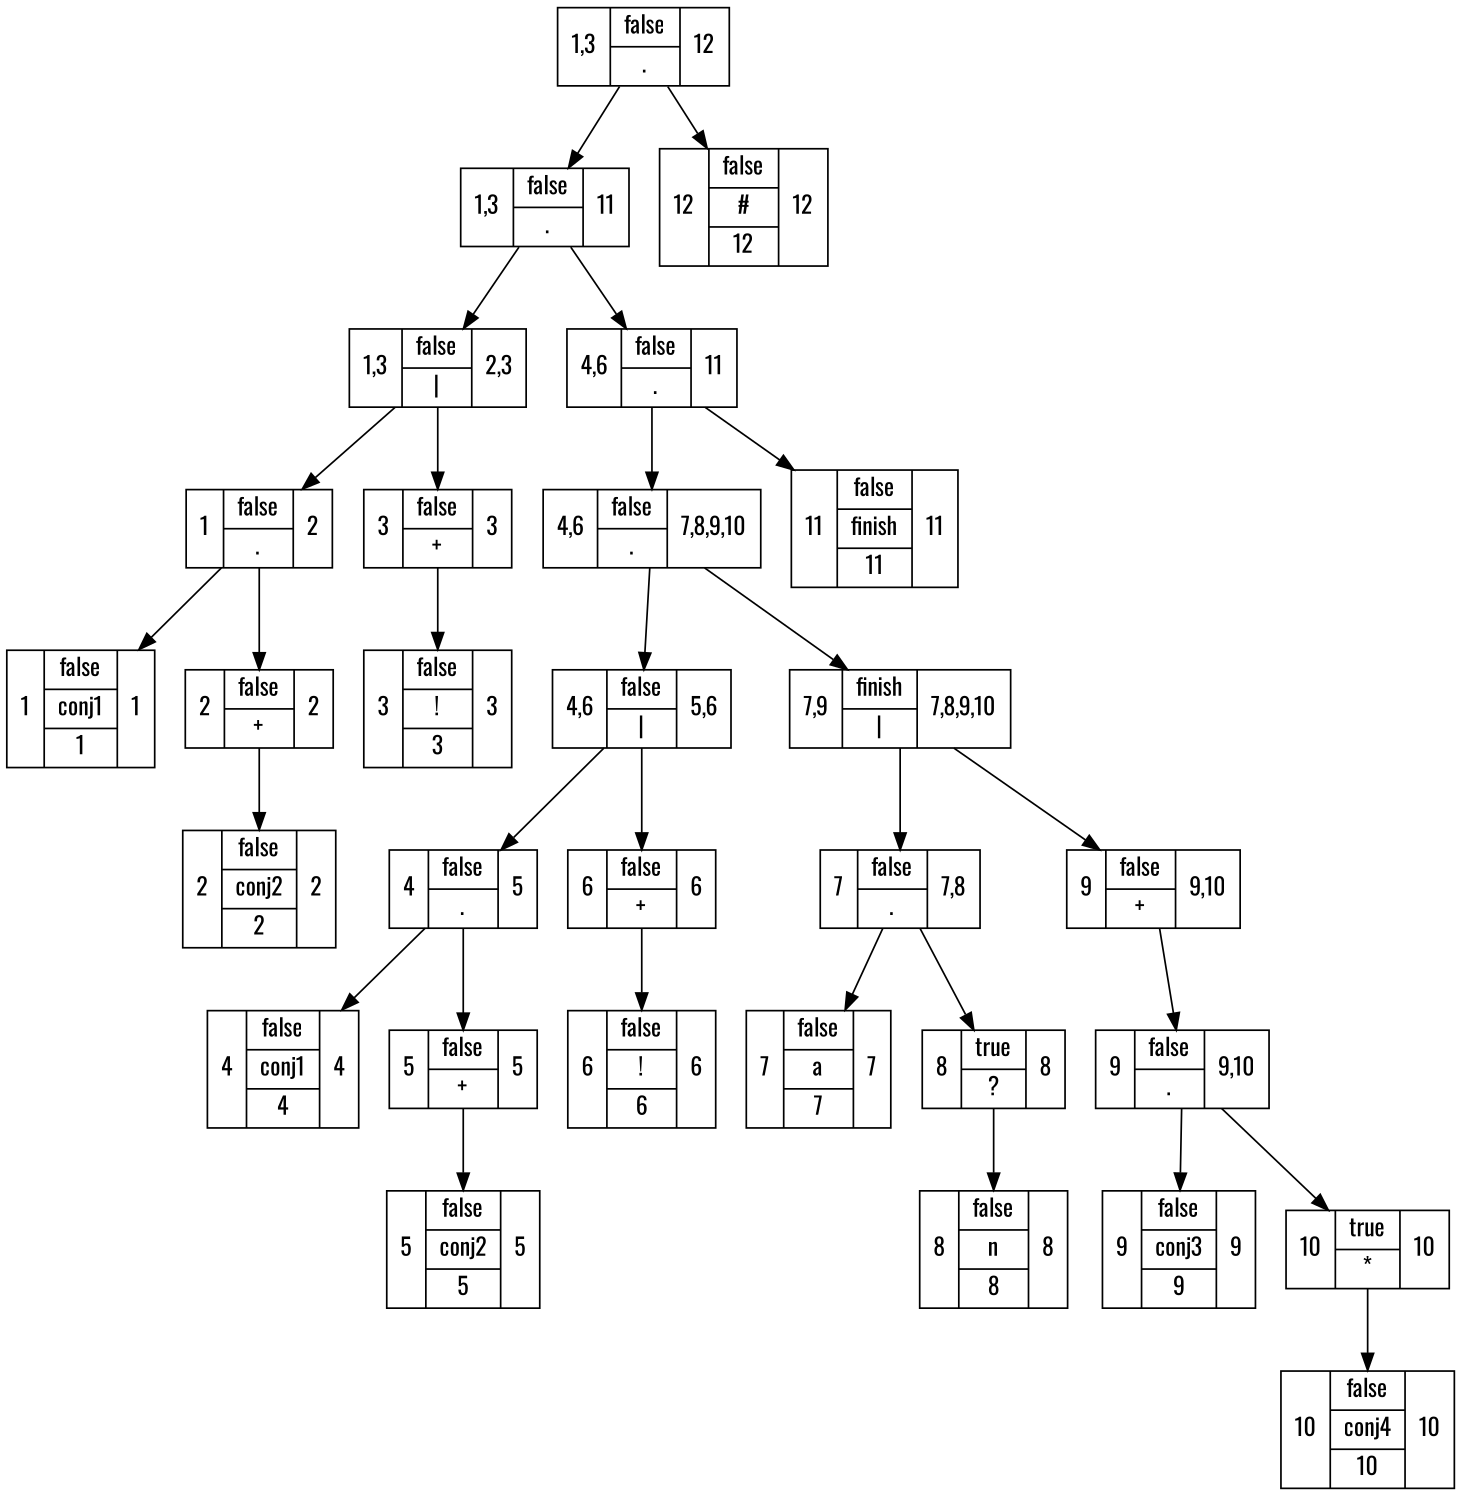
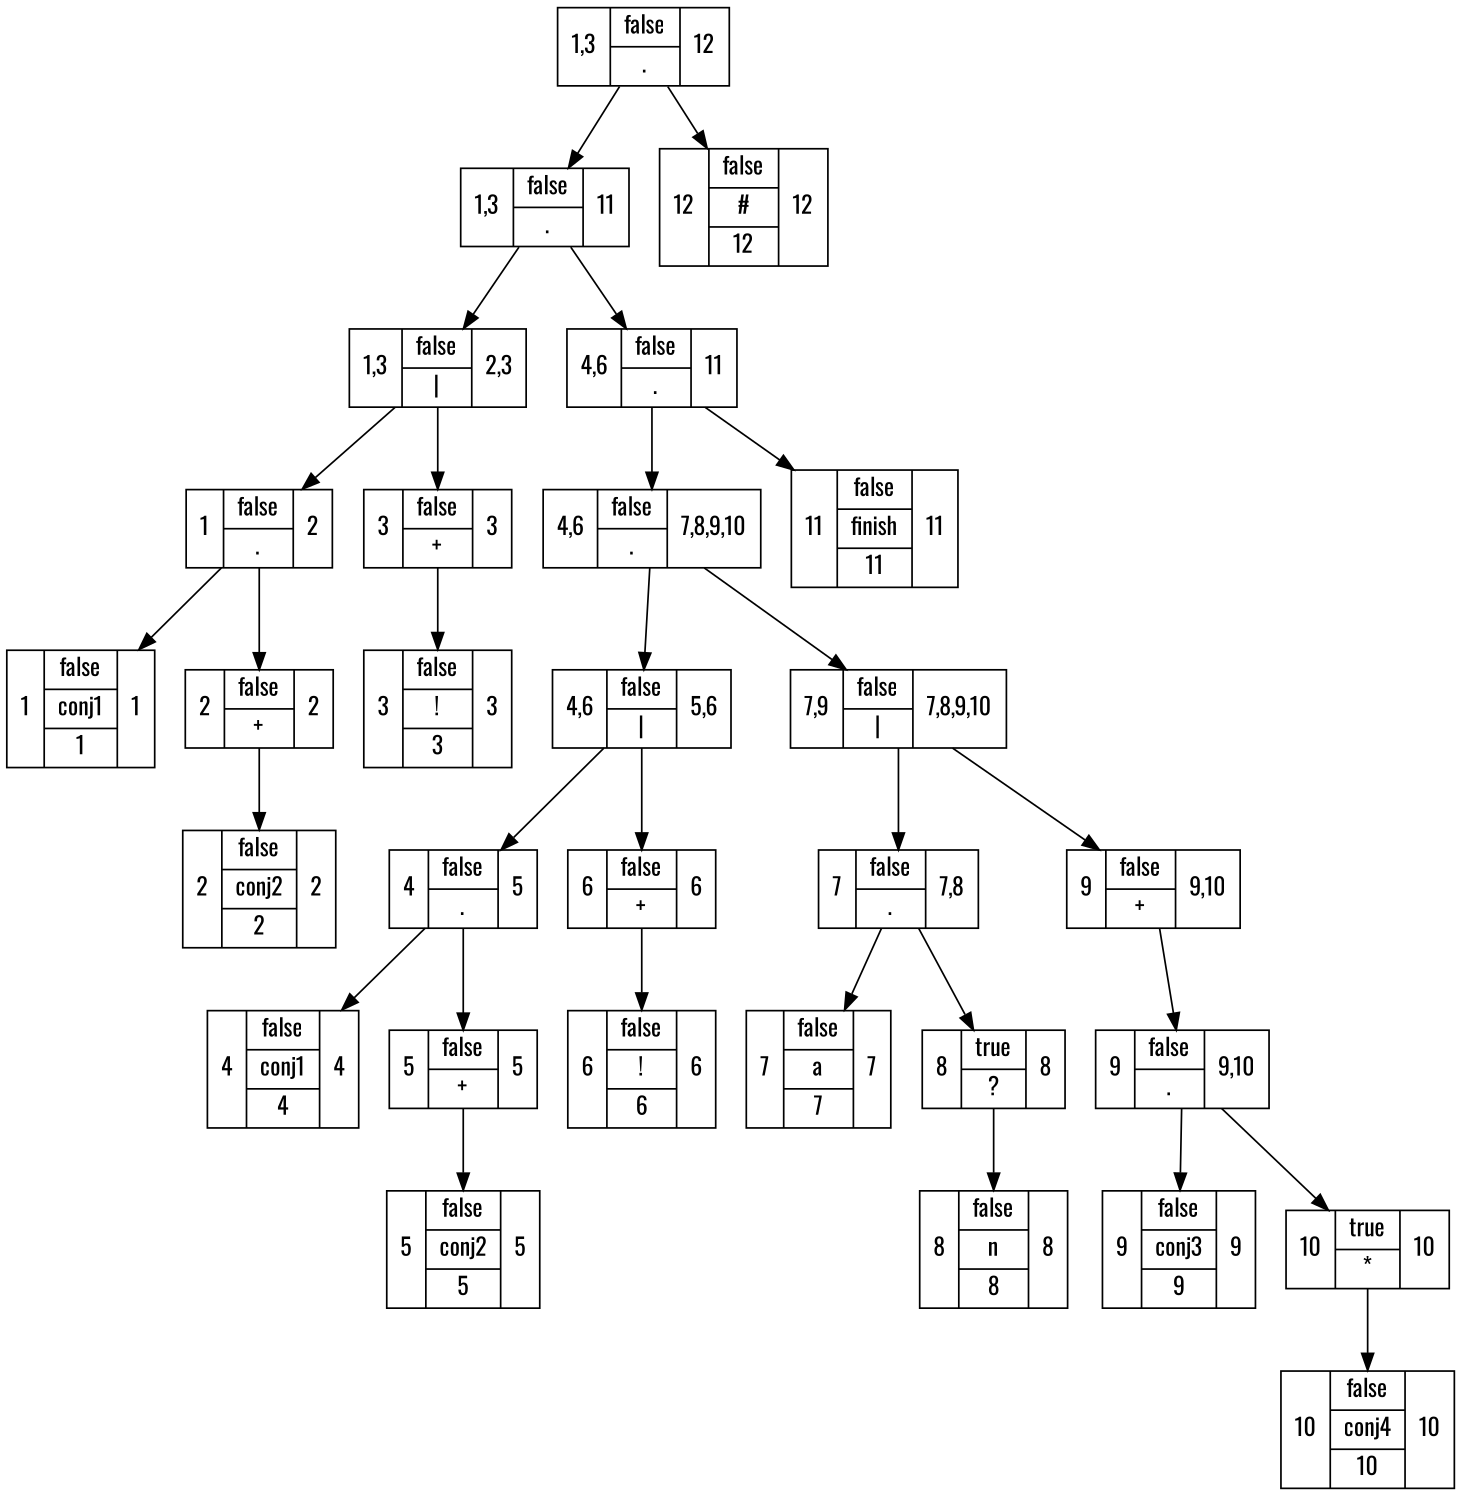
node "7,9": text "finish" -> "false"
